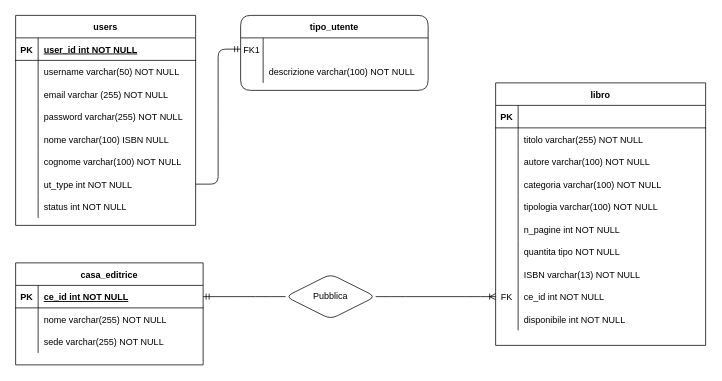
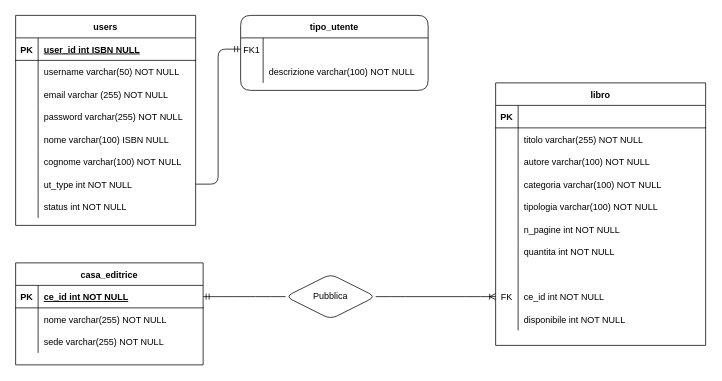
node "user_id int NOT NULL": label "user_id int NOT NULL" -> "user_id int ISBN NULL"
node "quantita tipo NOT NULL": label "quantita tipo NOT NULL" -> "quantita int NOT NULL"
node "ISBN varchar(13) NOT NULL": removed
